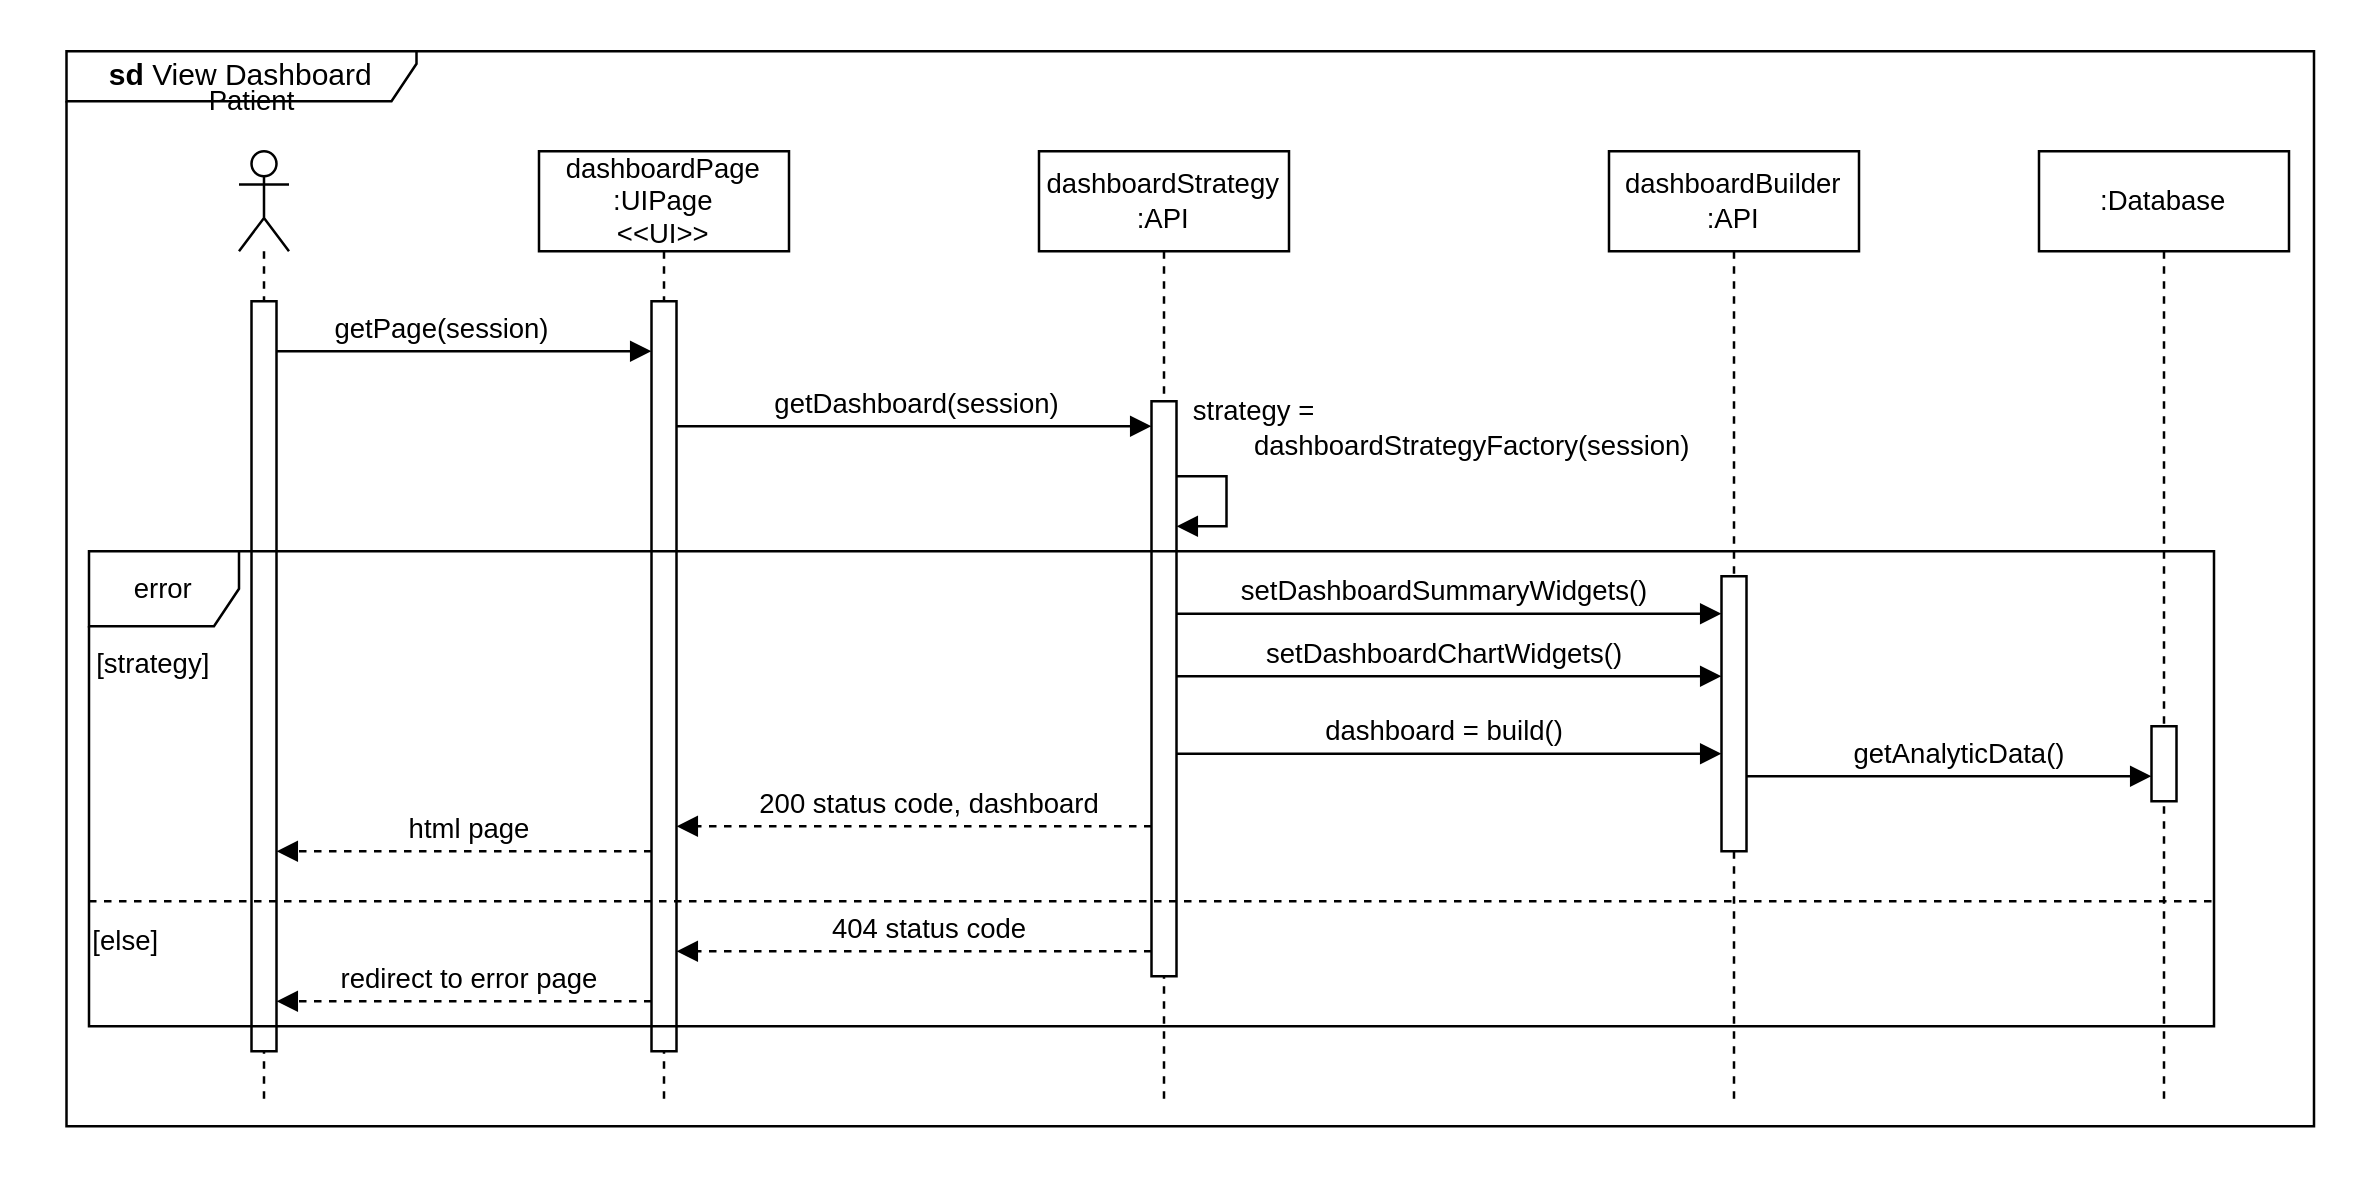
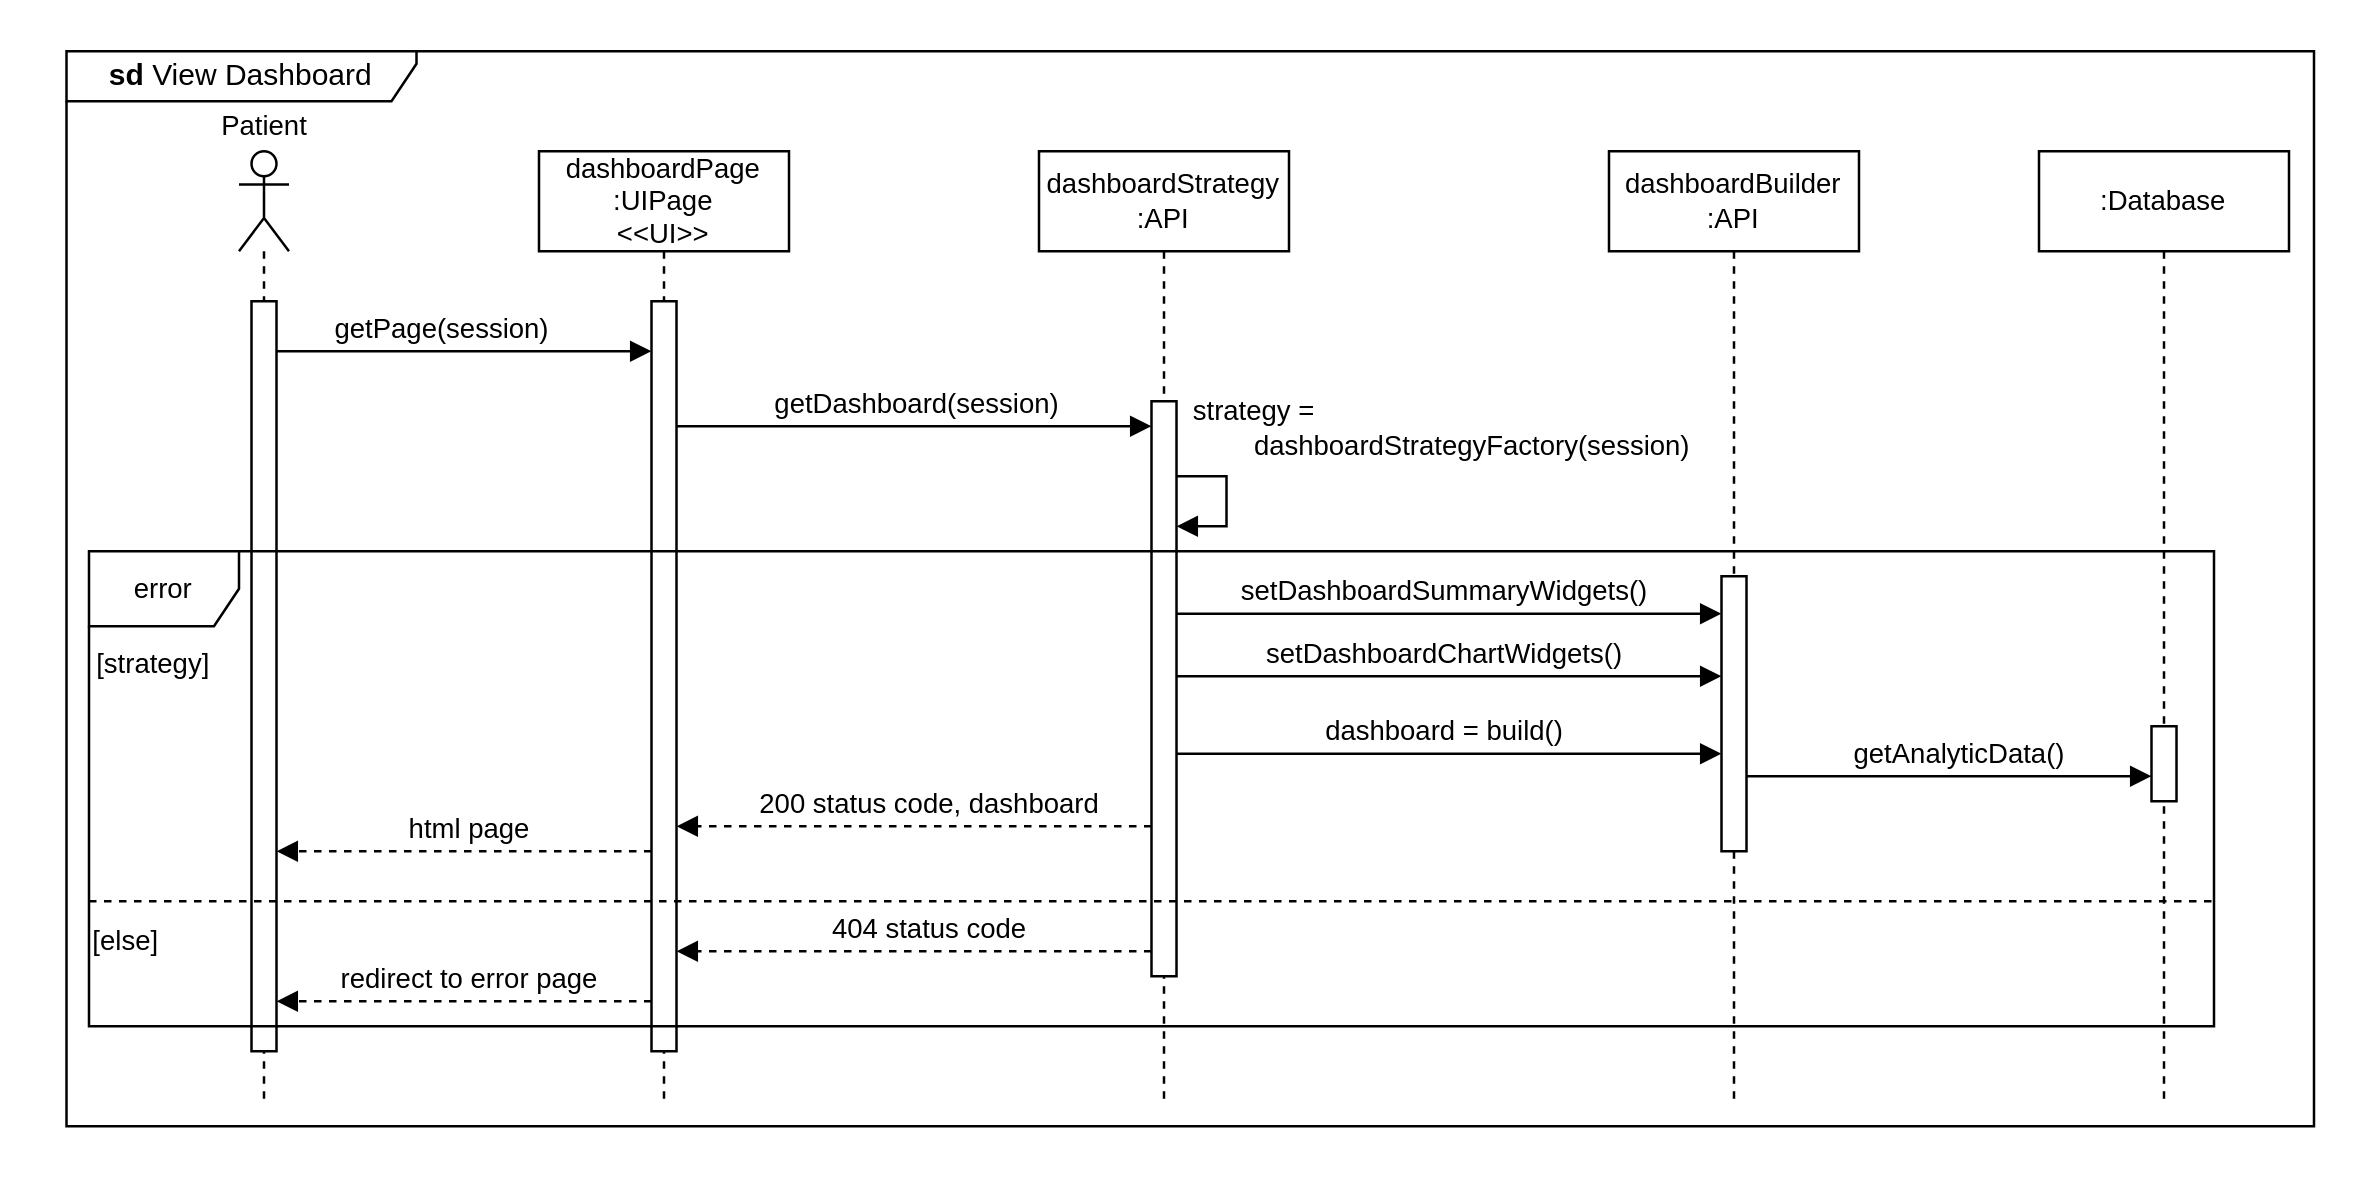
node "Patient": moved (251, 101) -> (264, 126)
